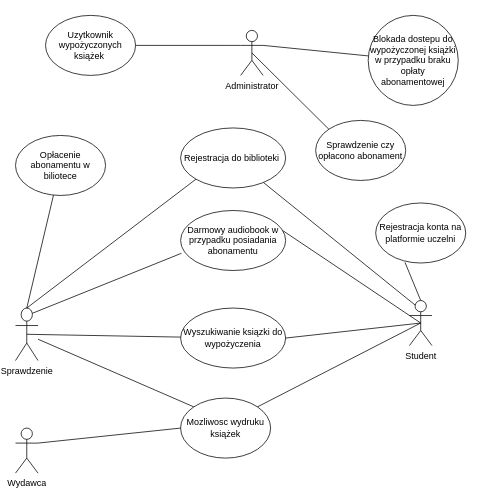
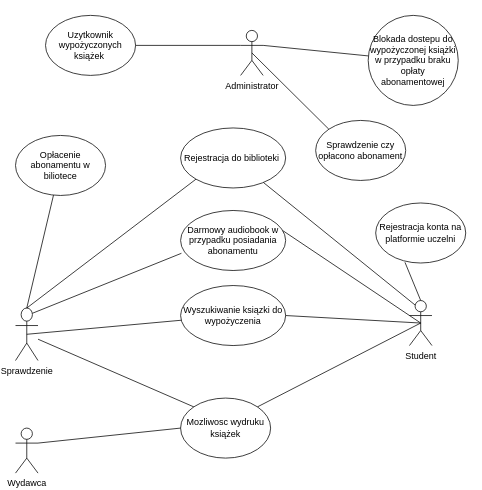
node "Wyszukiwanie ksiązki do wypożyczenia": moved (233, 338) -> (233, 315)
